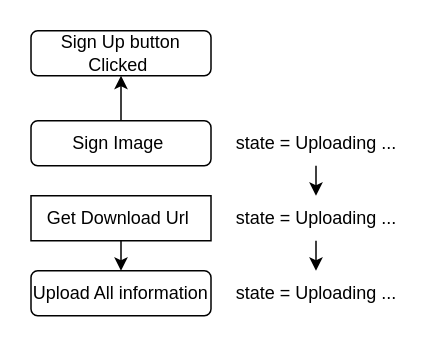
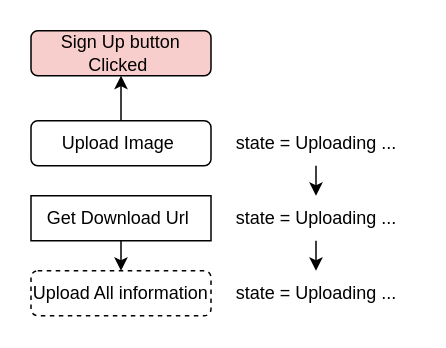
node "Sign Up button Clicked": fillcolor #ffffff -> #f8cecc
node "Sign Image": label "Sign Image" -> "Upload Image"
node "Upload All information": style solid -> dashed
